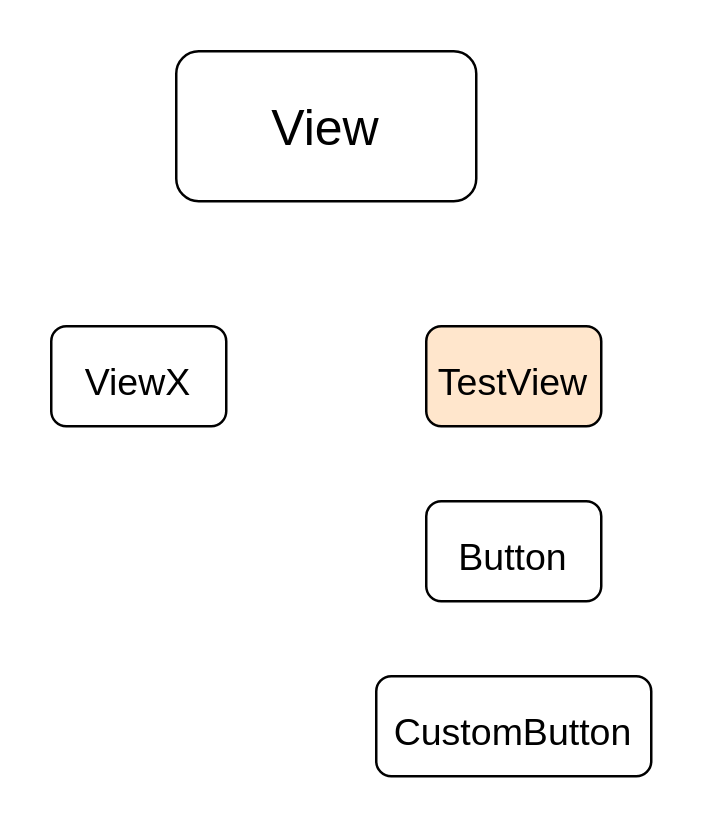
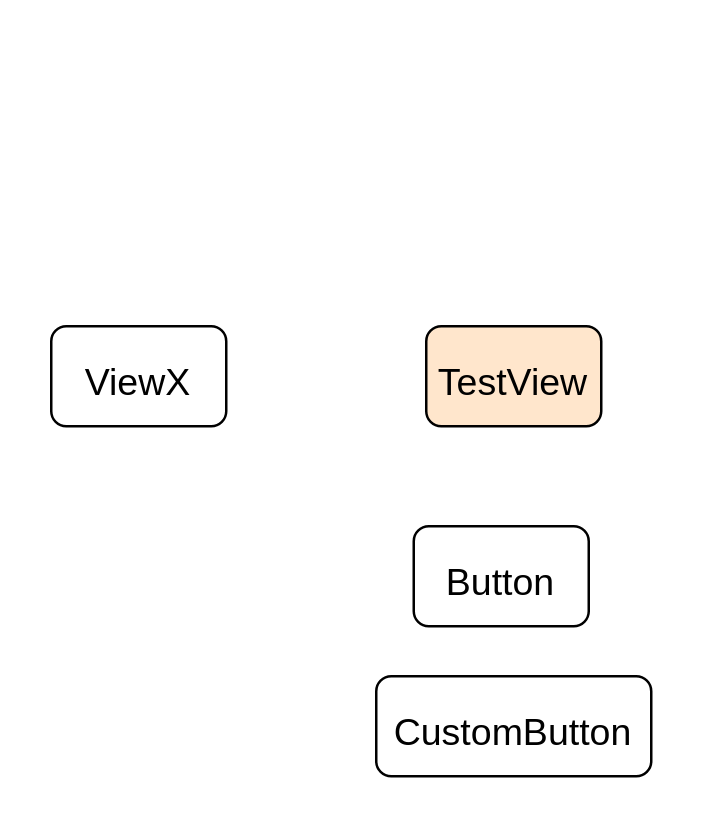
node "View": removed
node "Button": moved (514, 551) -> (501, 576)
